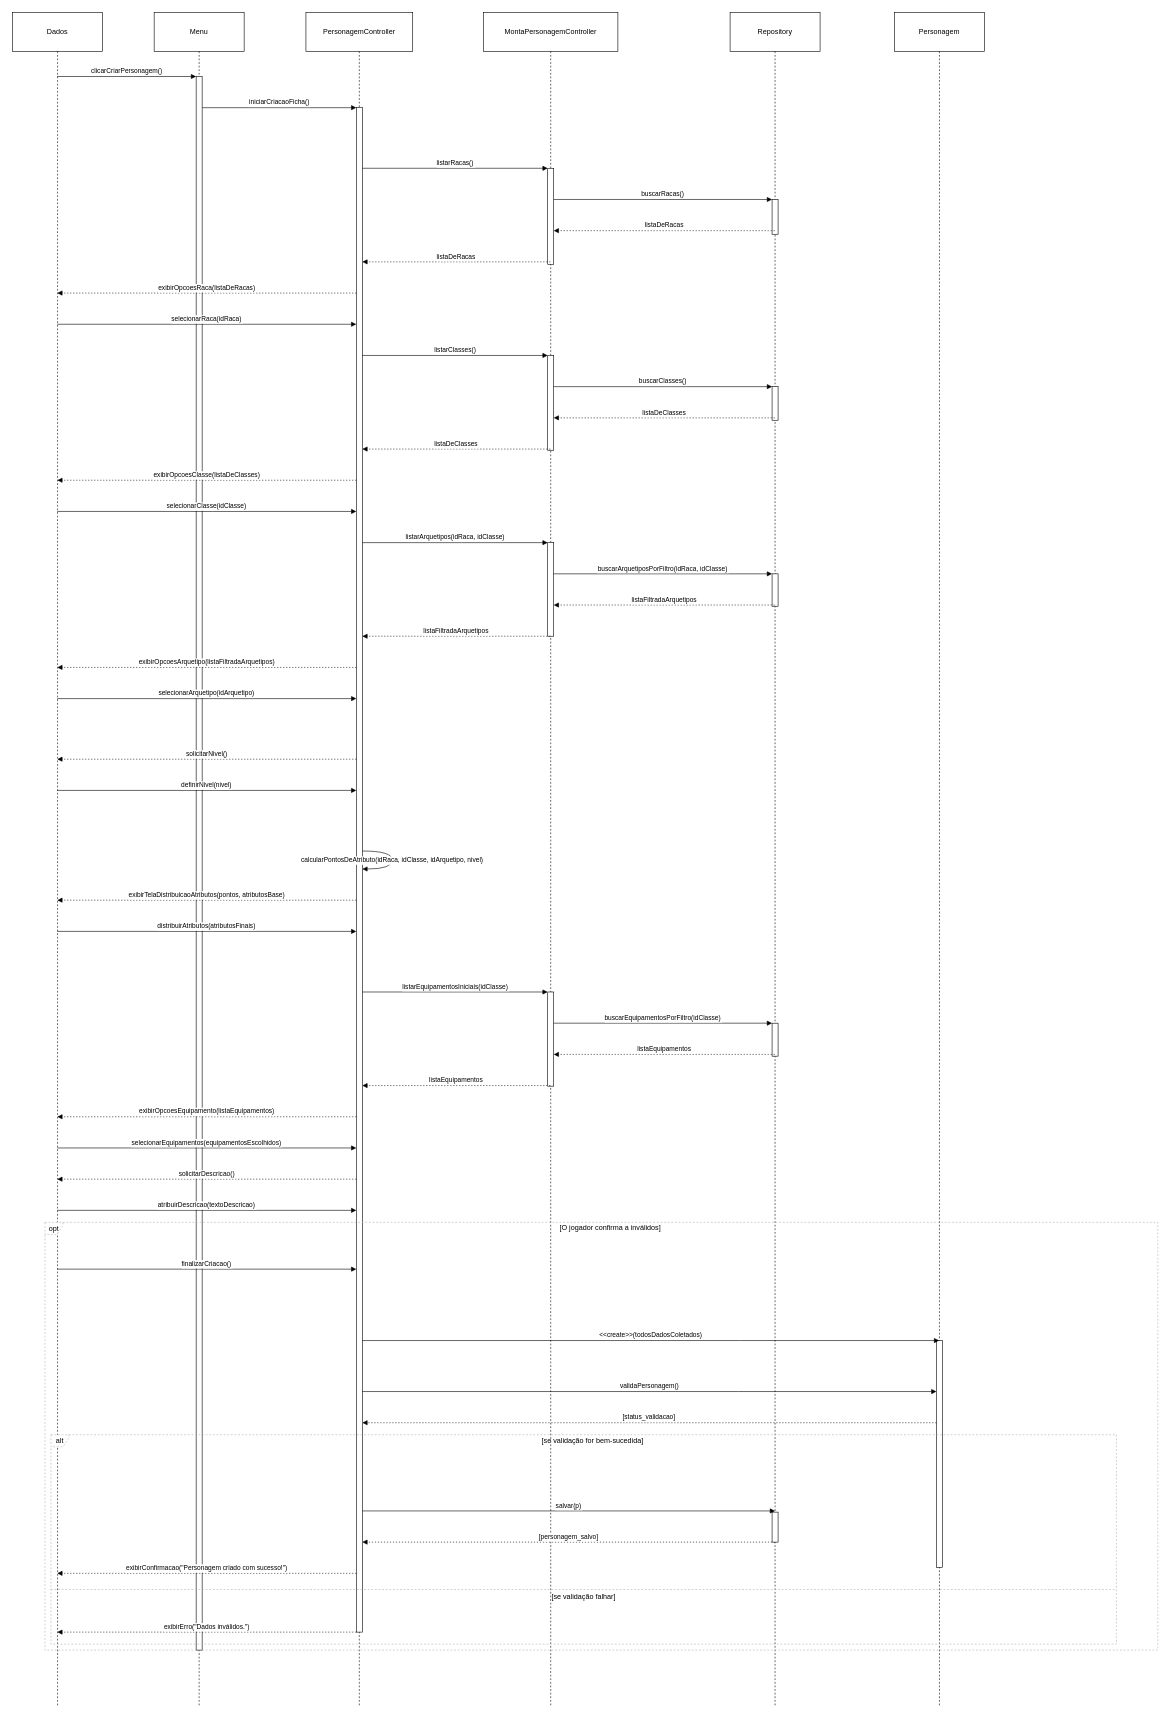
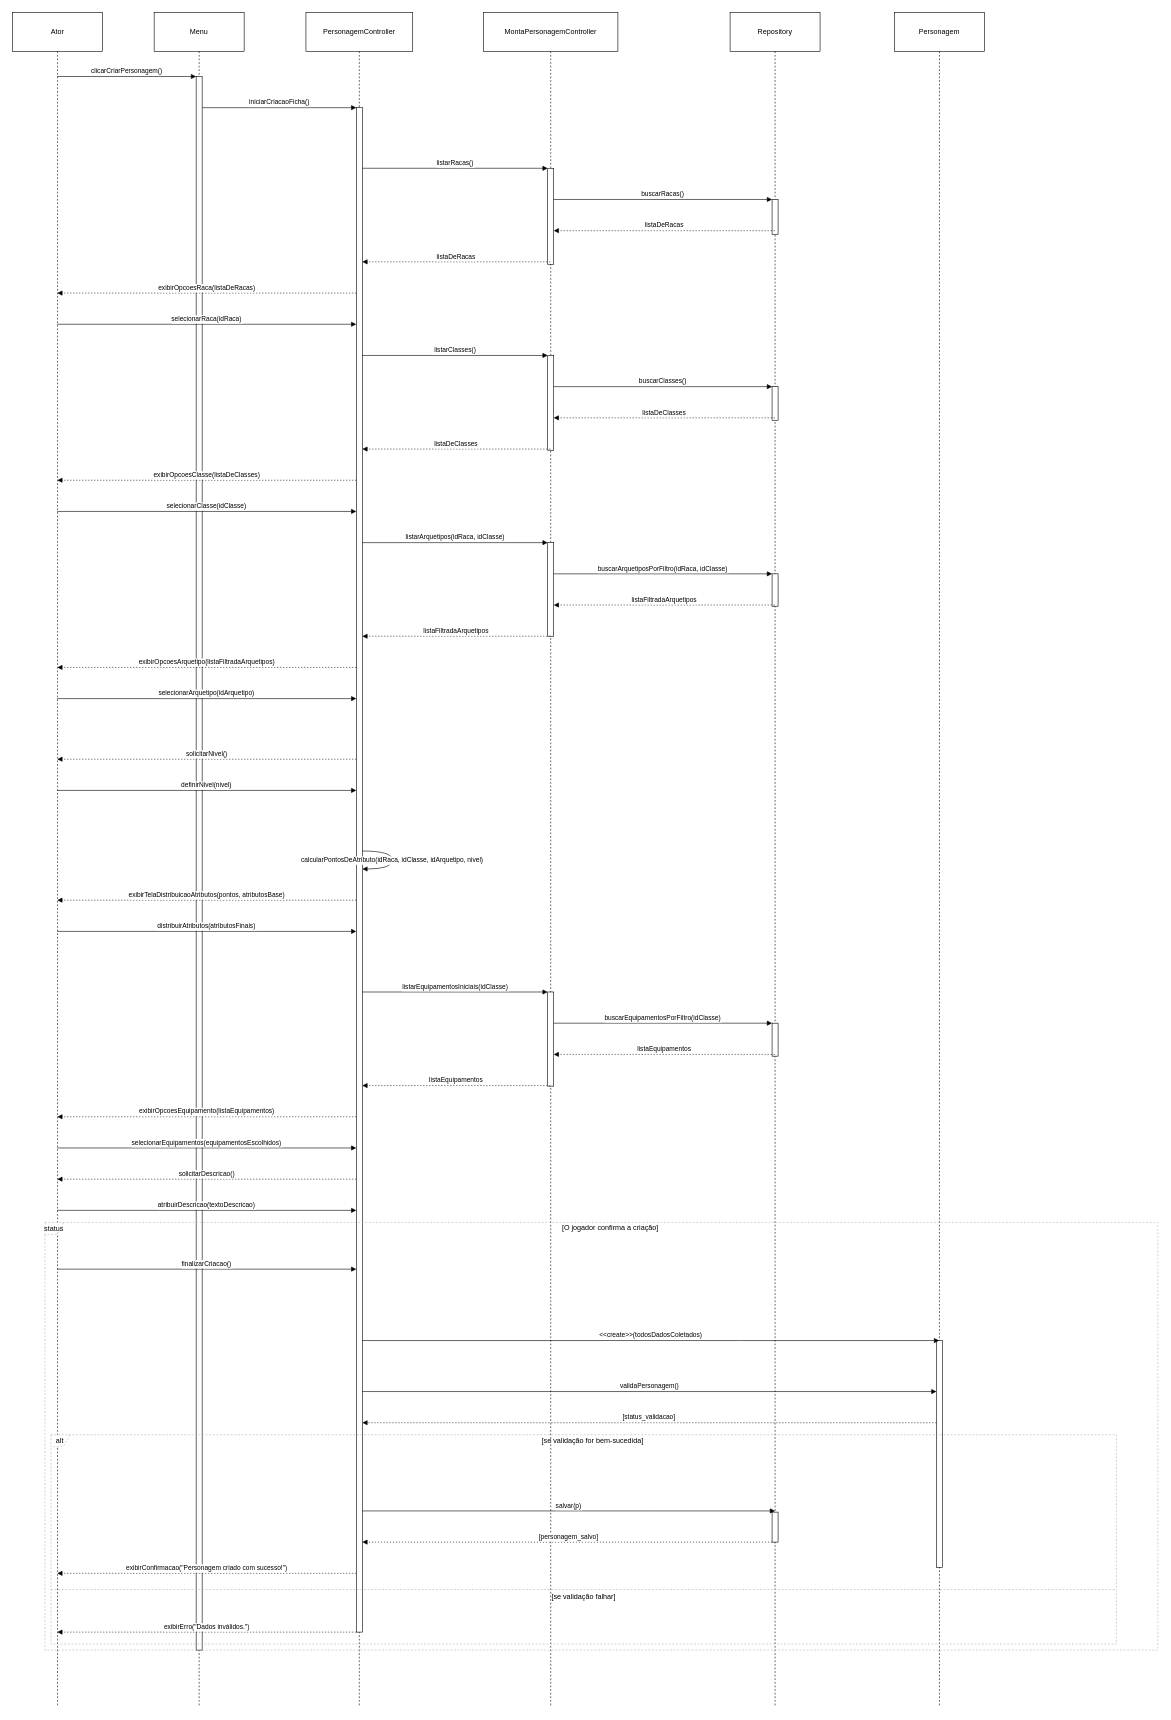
node "Dados": label "Dados" -> "Ator"
node "opt": label "opt" -> "status"
node "[O jogador confirma a inválidos]": label "[O jogador confirma a inválidos]" -> "[O jogador confirma a criação]"
